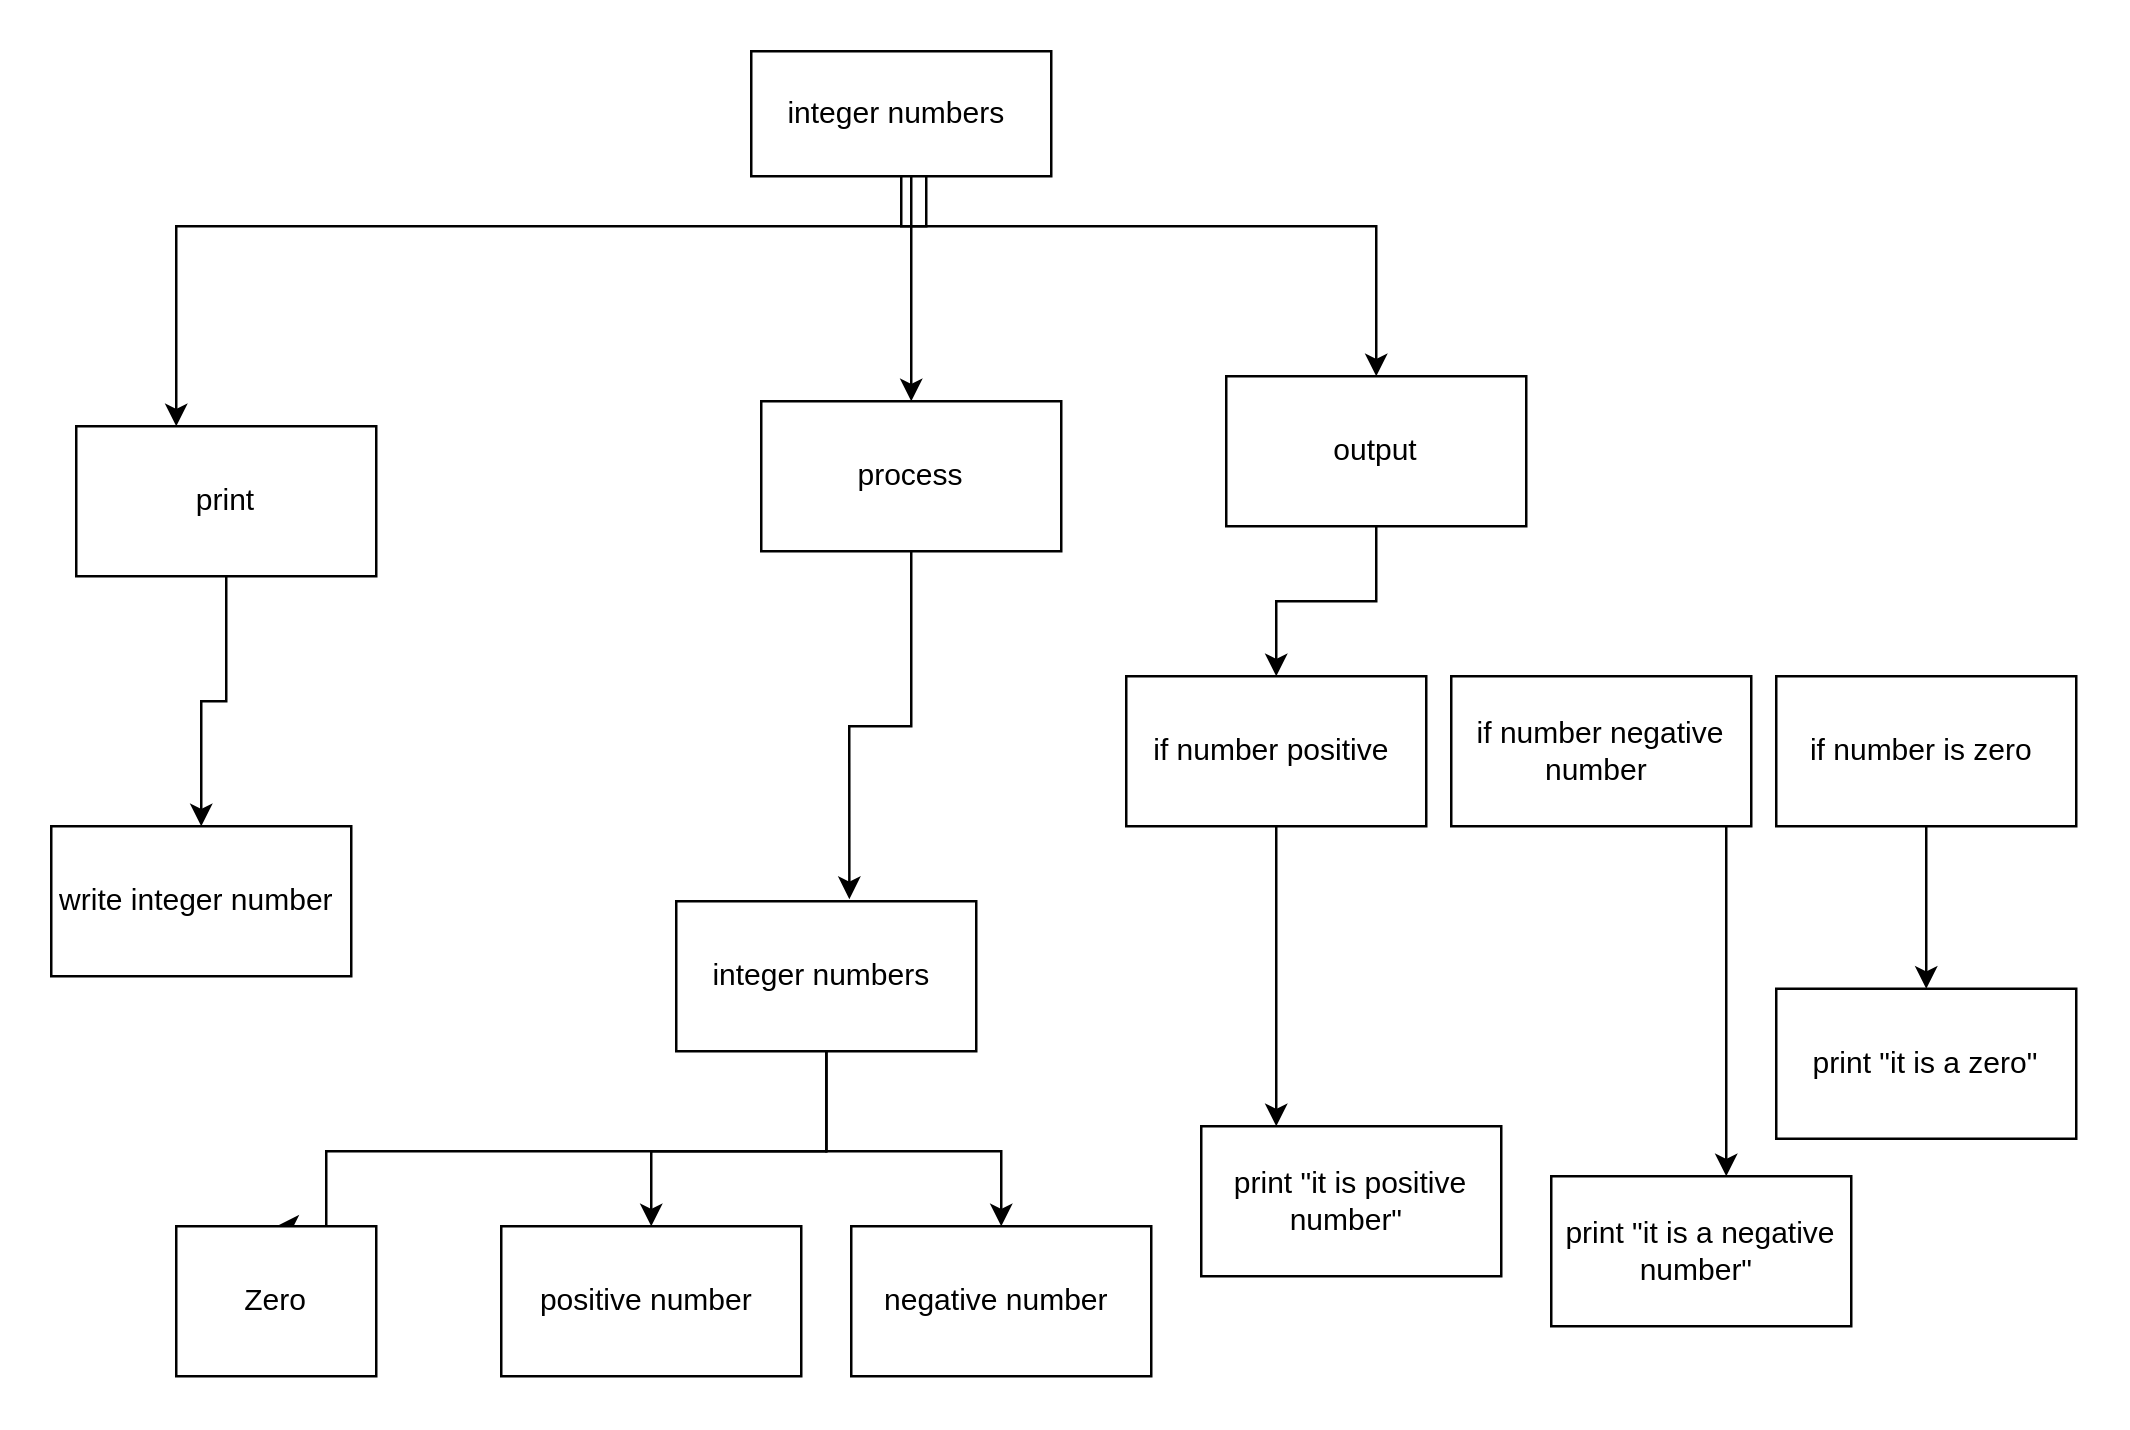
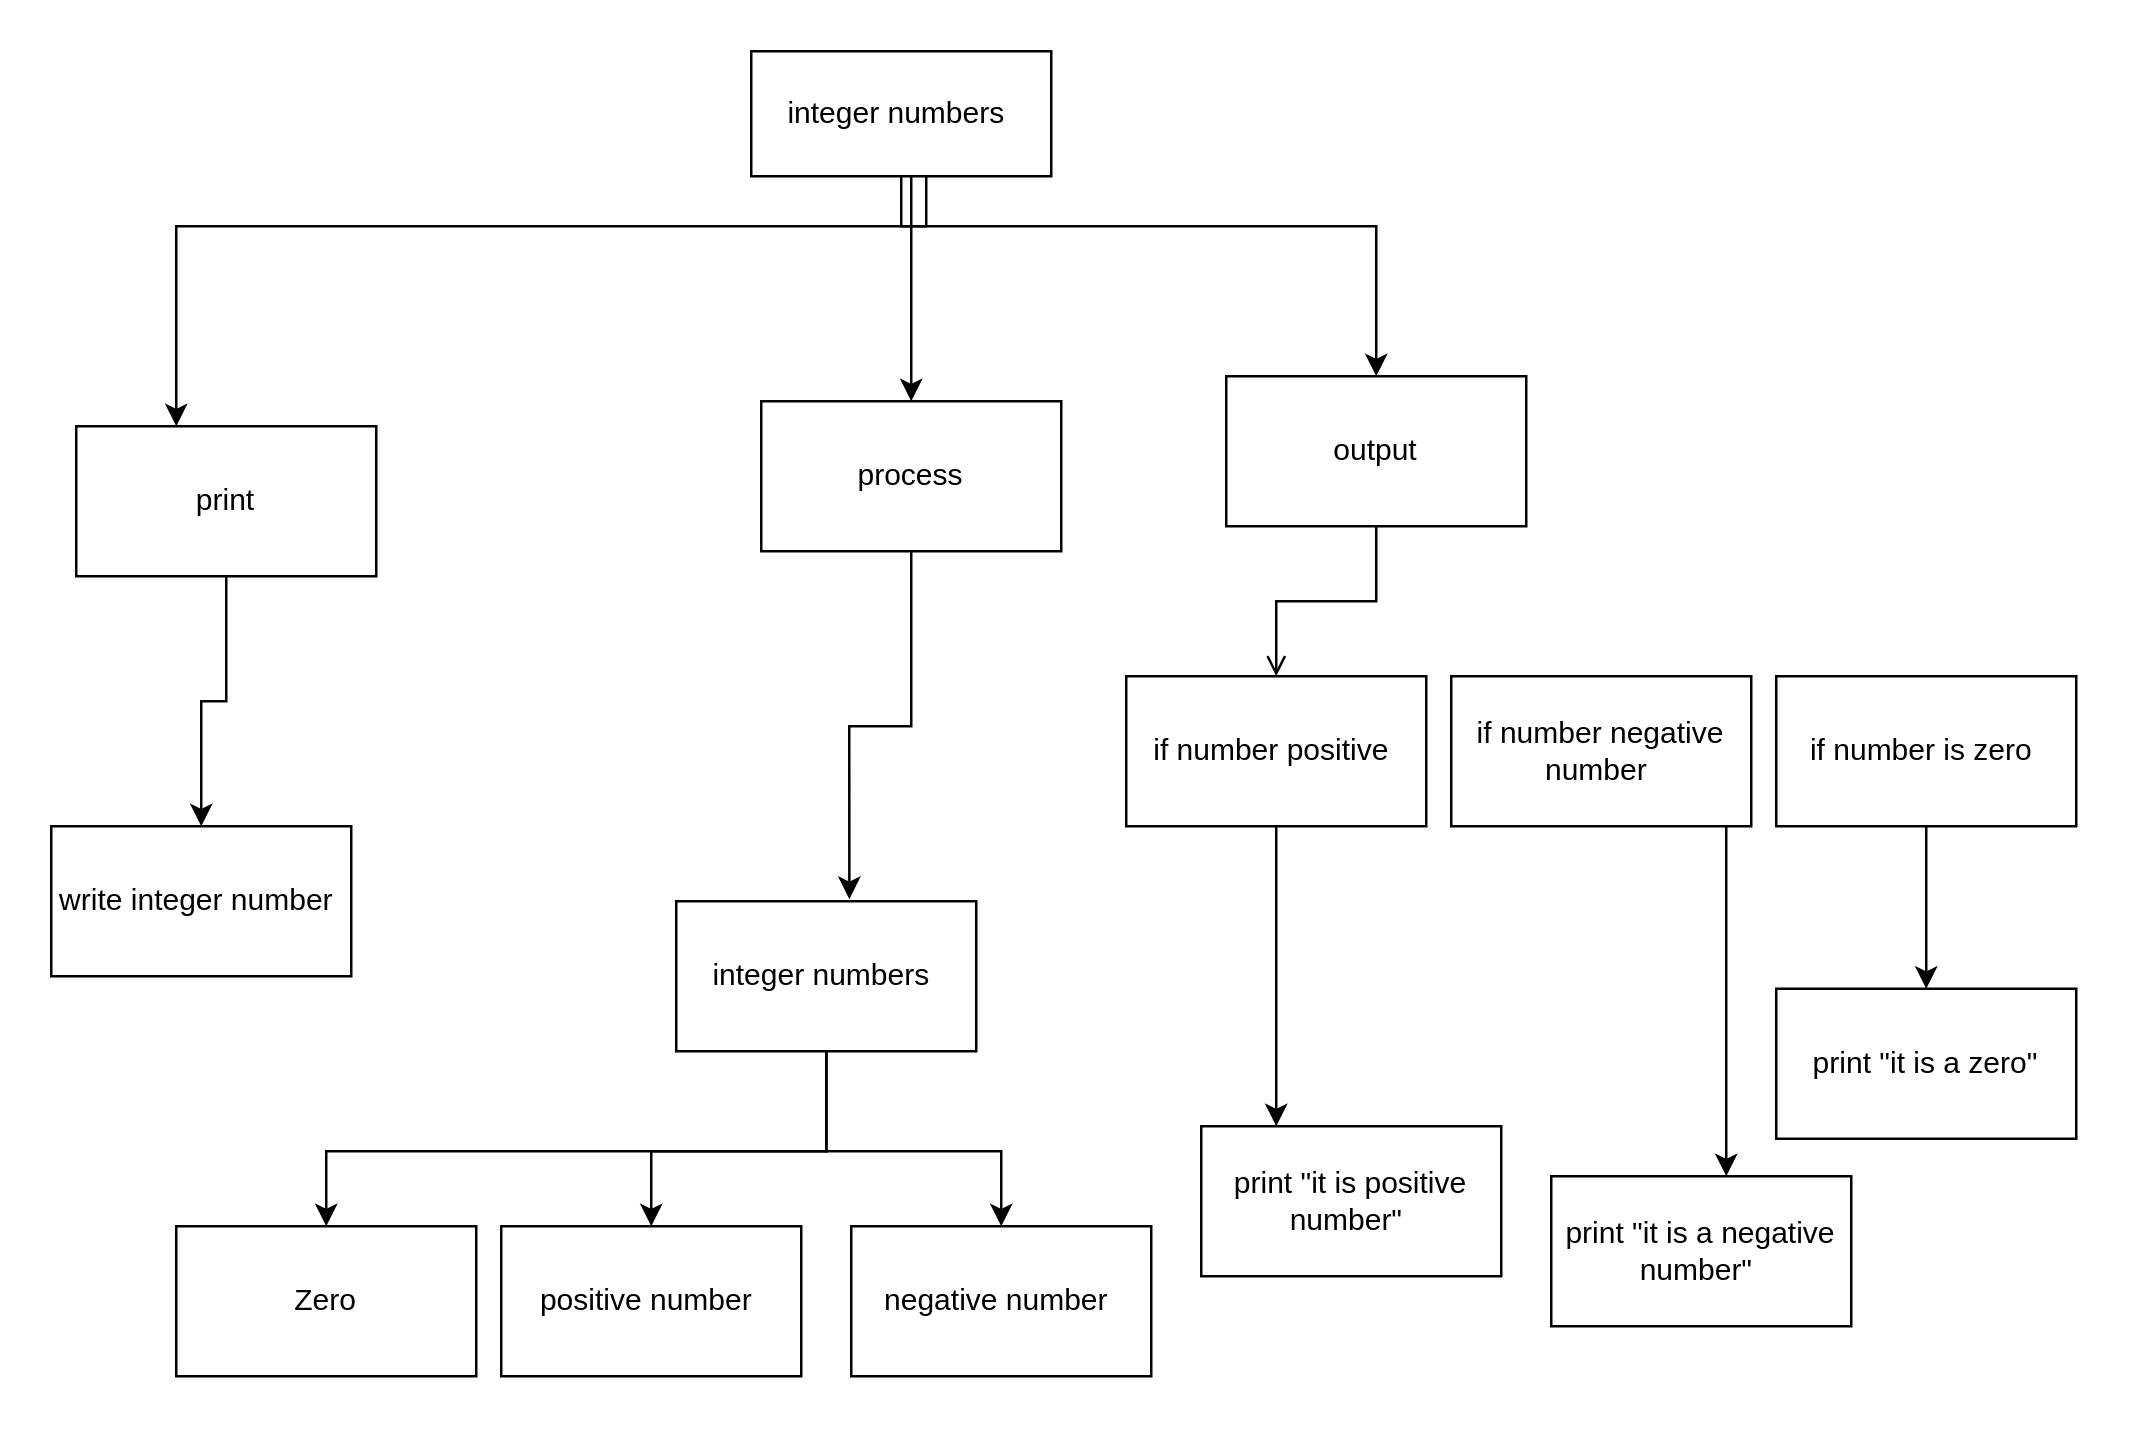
edge "output" -> "if number positive": arrowhead classic -> open
node "Zero": size 200x150 -> 300x150
